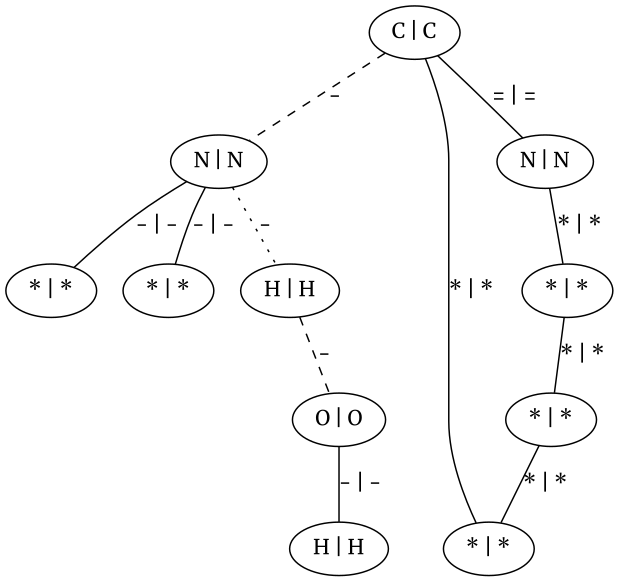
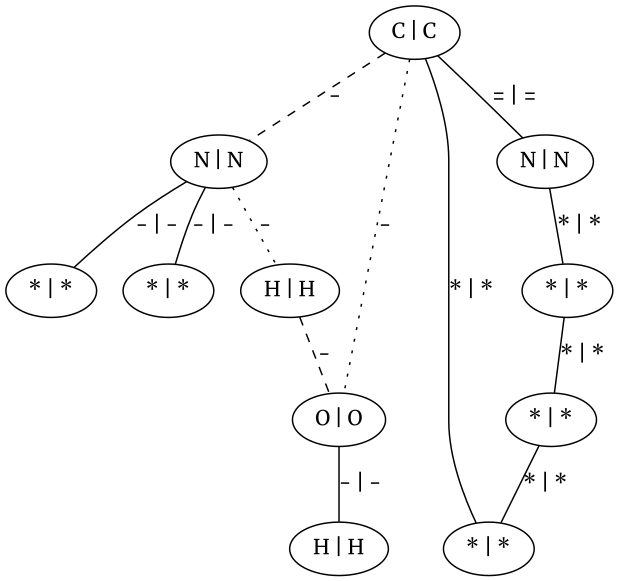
edge "C | C" -- "O | O": added, label "-"
